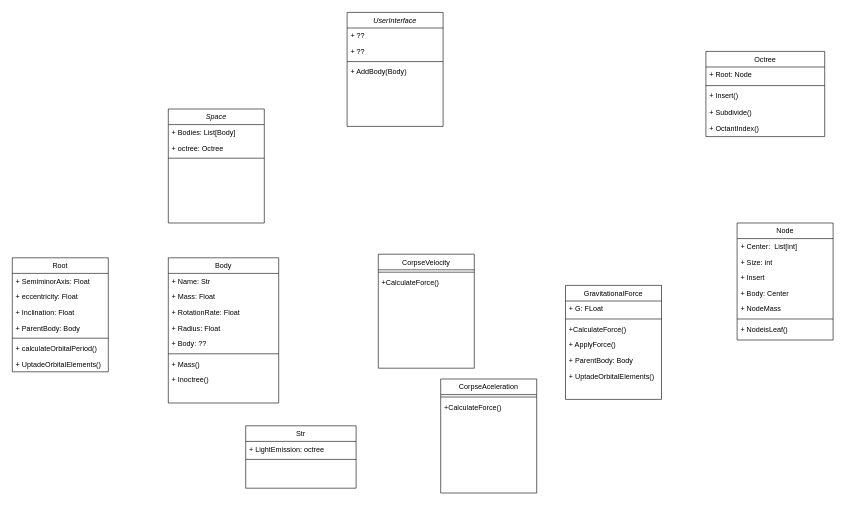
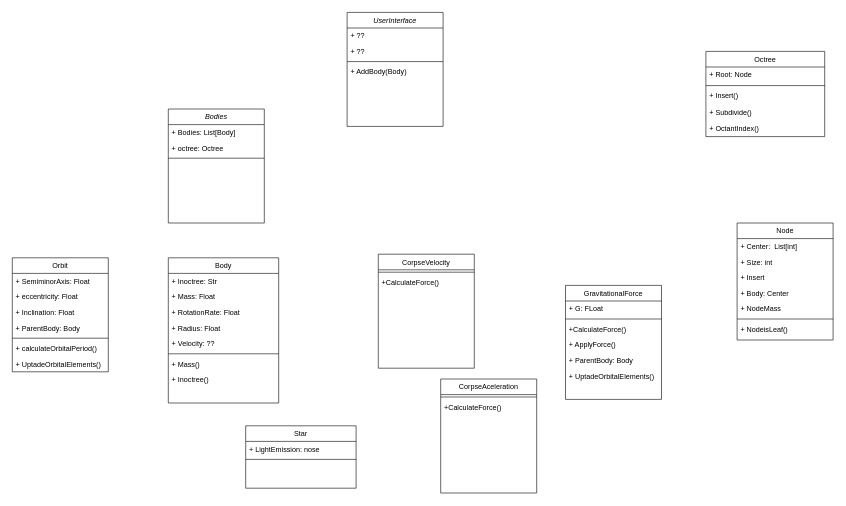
node "Space": label "Space" -> "Bodies"
node "Root": label "Root" -> "Orbit"
node "+ Name: Str": label "+ Name: Str" -> "+ Inoctree: Str"
node "+ Body: ??": label "+ Body: ??" -> "+ Velocity: ??"
node "Str": label "Str" -> "Star"
node "+ LightEmission: octree": label "+ LightEmission: octree" -> "+ LightEmission: nose"
